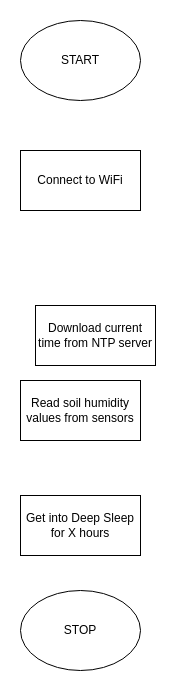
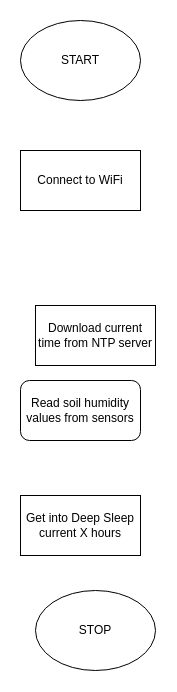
node "Read soil humidity values from sensors": shape rectangle -> rounded rectangle
node "Get into Deep Sleep for X hours": label "Get into Deep Sleep for X hours" -> "Get into Deep Sleep current X hours"
node "STOP": moved (81, 631) -> (96, 631)
